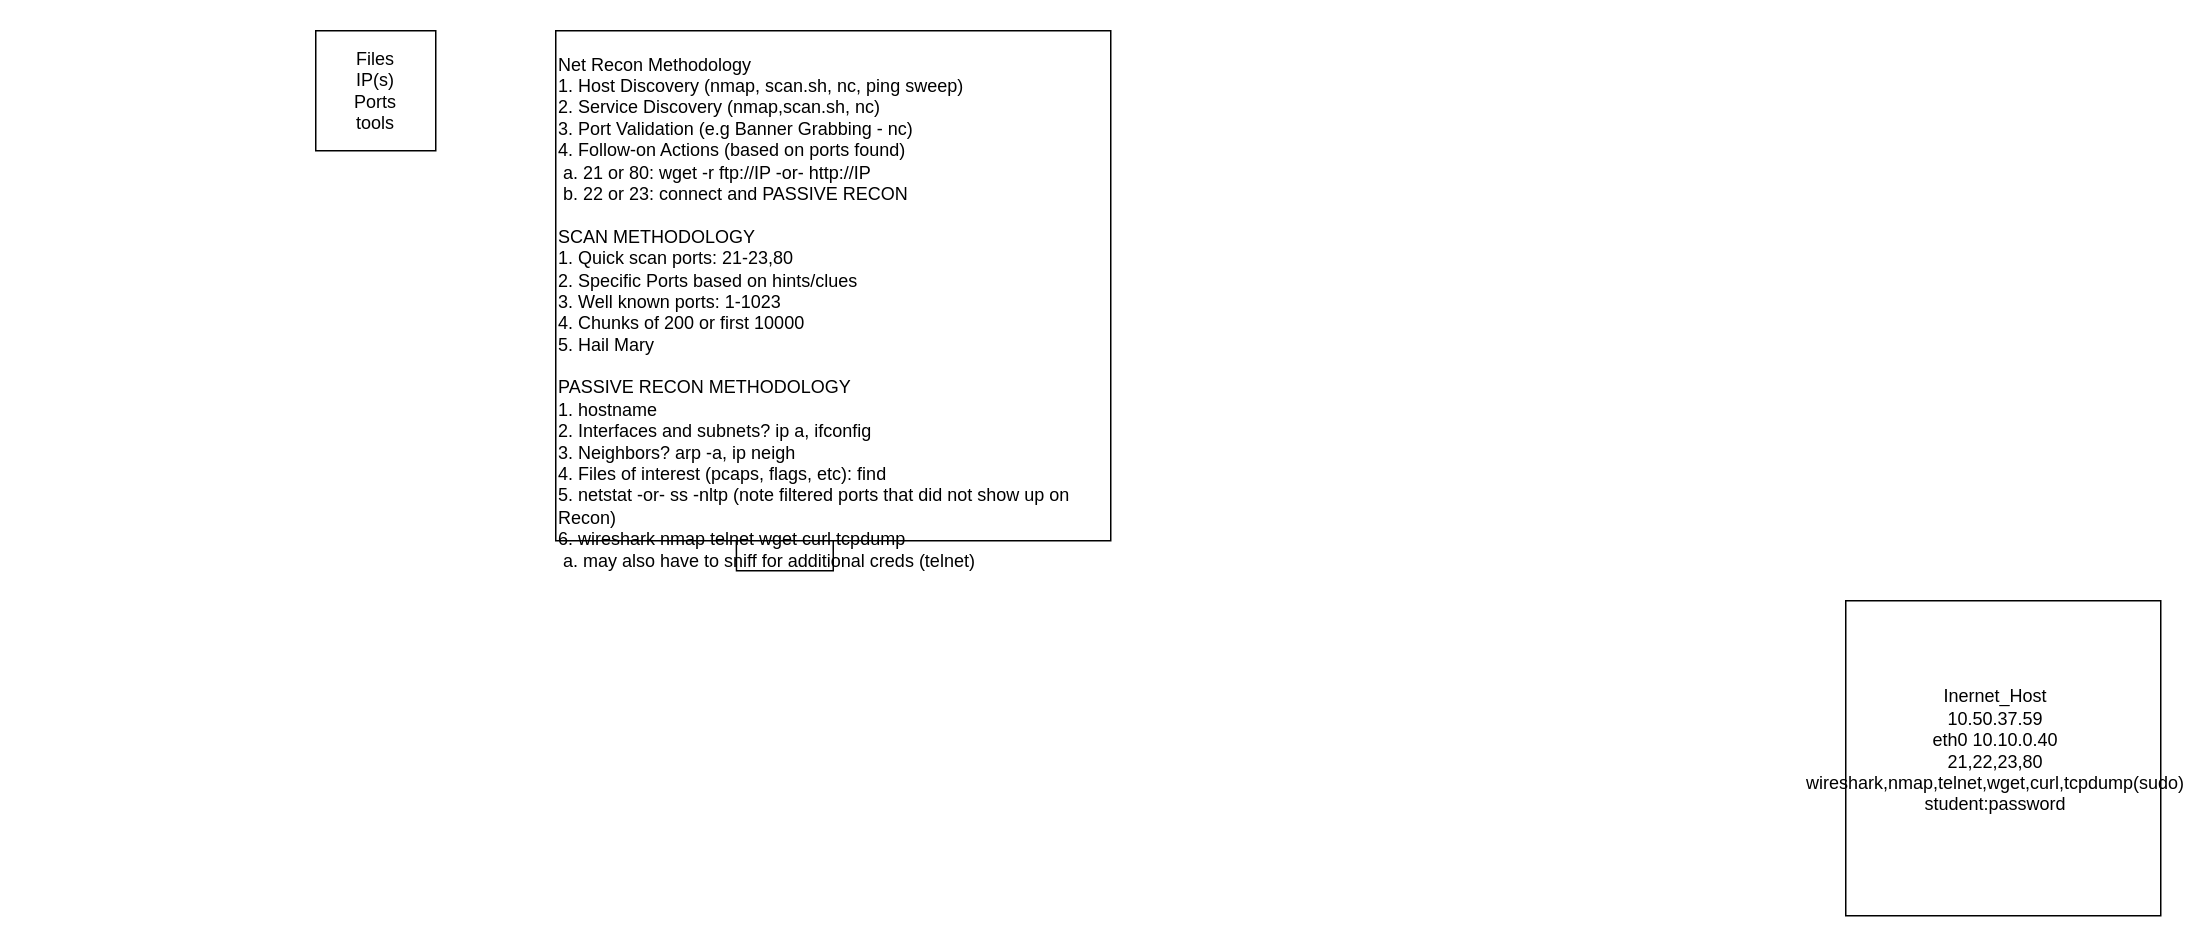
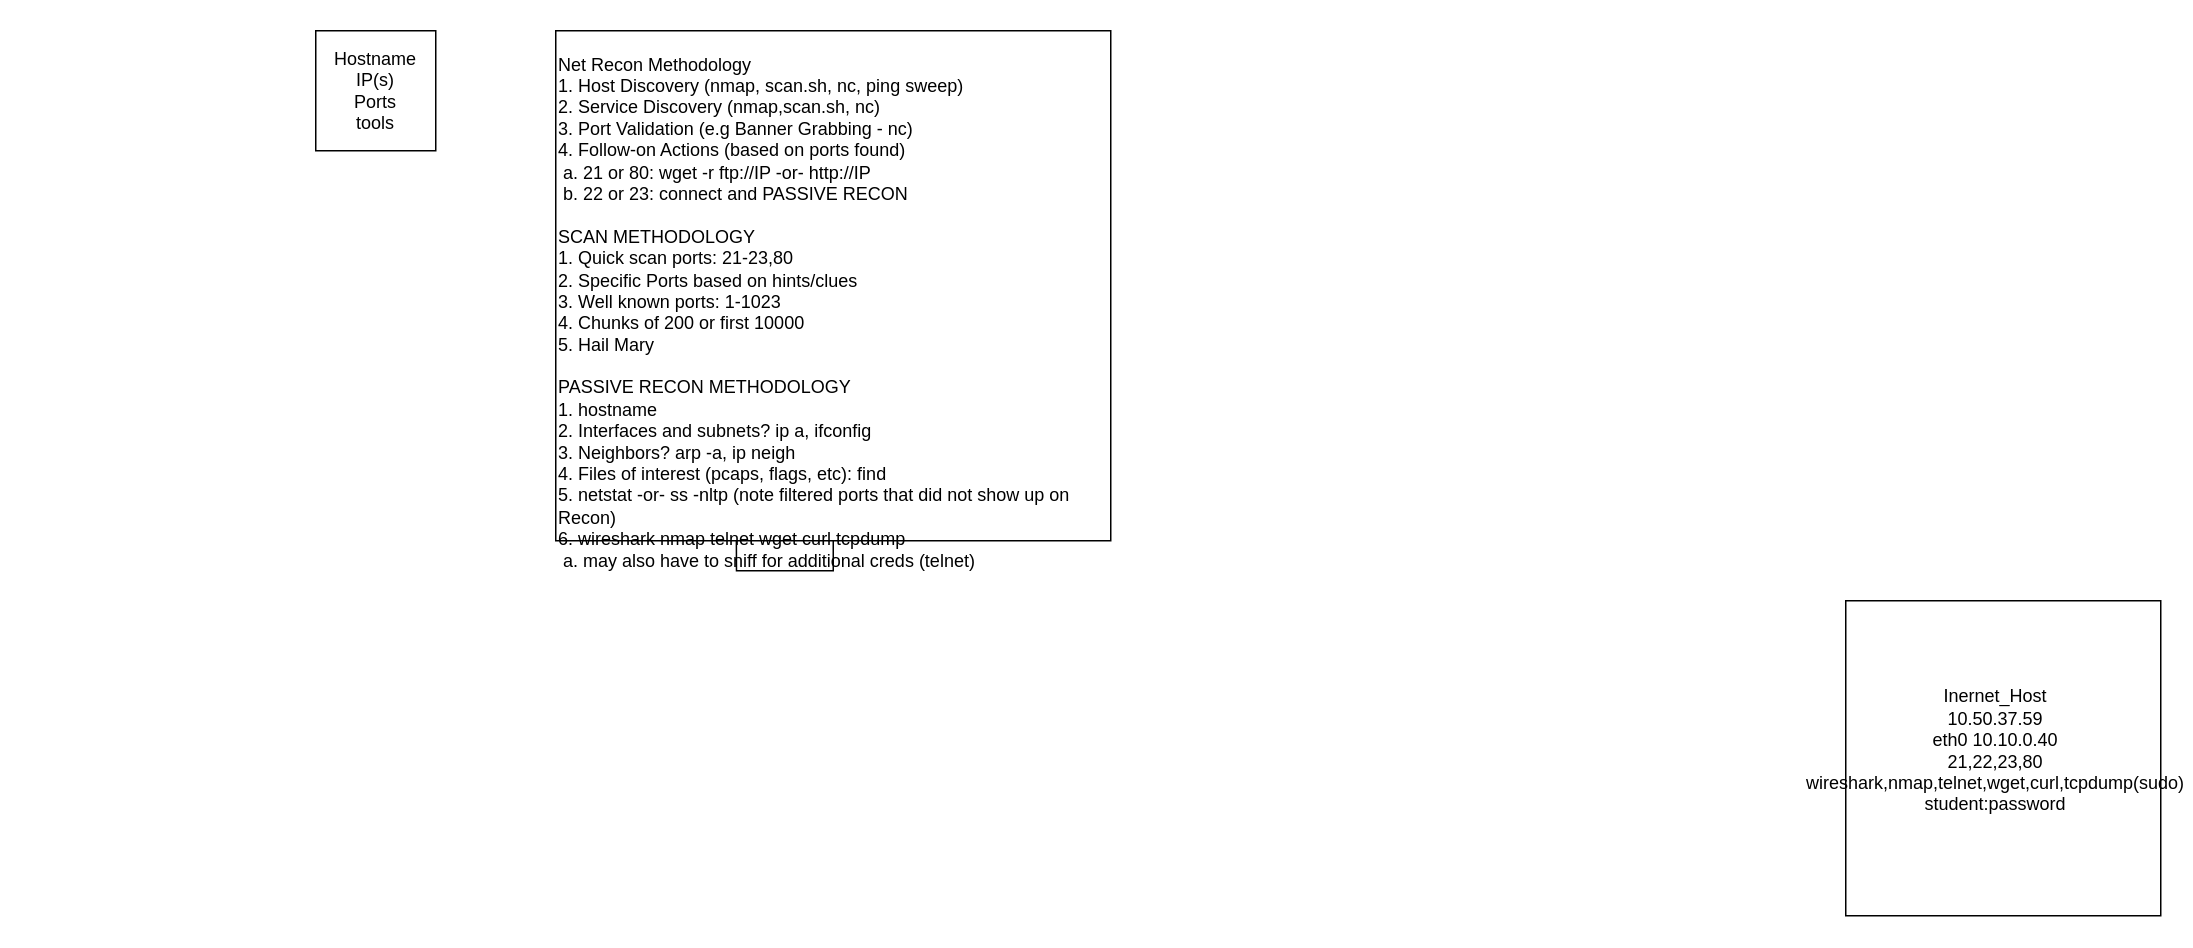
node "Files IP(s) Ports tools": label "Files IP(s) Ports tools" -> "Hostname IP(s) Ports tools"
